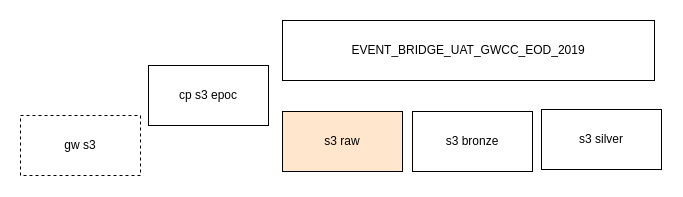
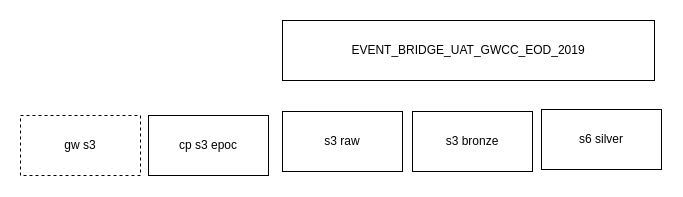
node "cp s3 epoc": moved (209, 96) -> (209, 146)
node "s3 silver": label "s3 silver" -> "s6 silver"
node "s3 raw": fillcolor #ffe6cc -> #ffffff
